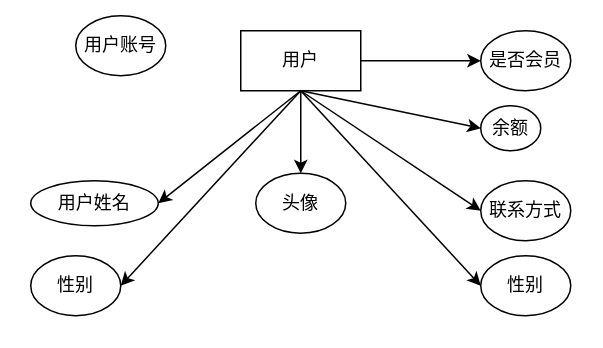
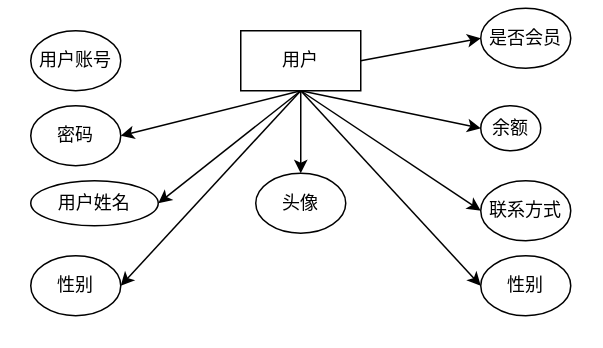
node "用户账号": moved (121, 46) -> (76, 61)
node "是否会员": moved (526, 61) -> (526, 38)
edge "用户" -> "密码": added
node "密码": added
